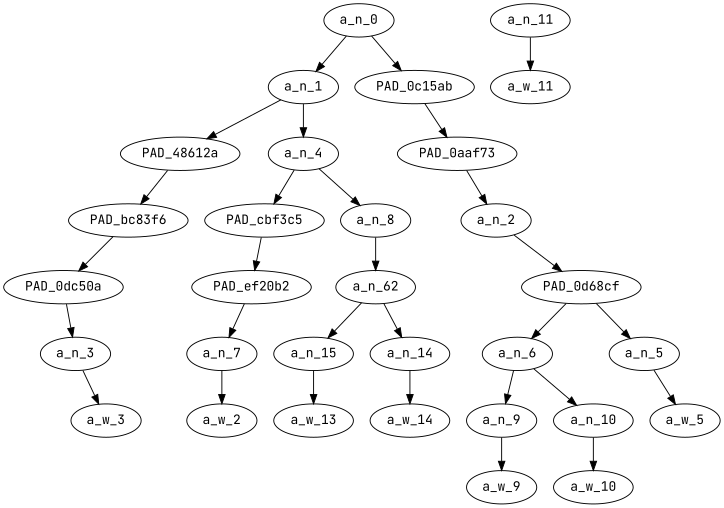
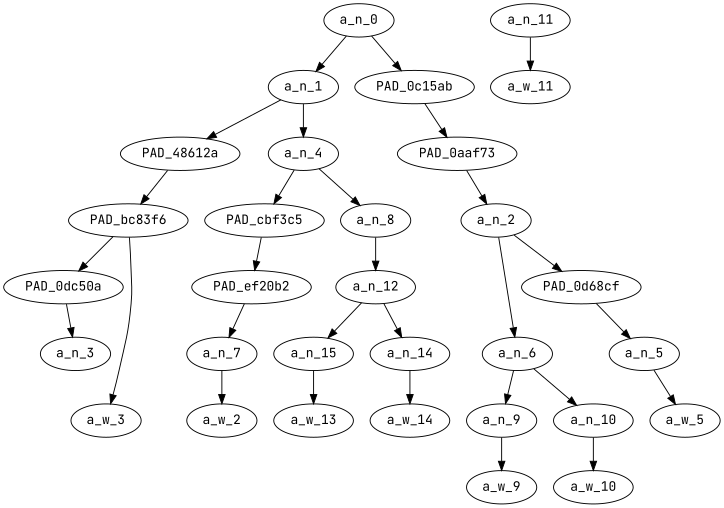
node "a_n_62": label "a_n_62" -> "a_n_12"
edge "PAD_0d68cf" -> "a_n_6": now "a_n_2" -> "a_n_6"
edge "a_n_3" -> "a_w_3": now "PAD_bc83f6" -> "a_w_3"
